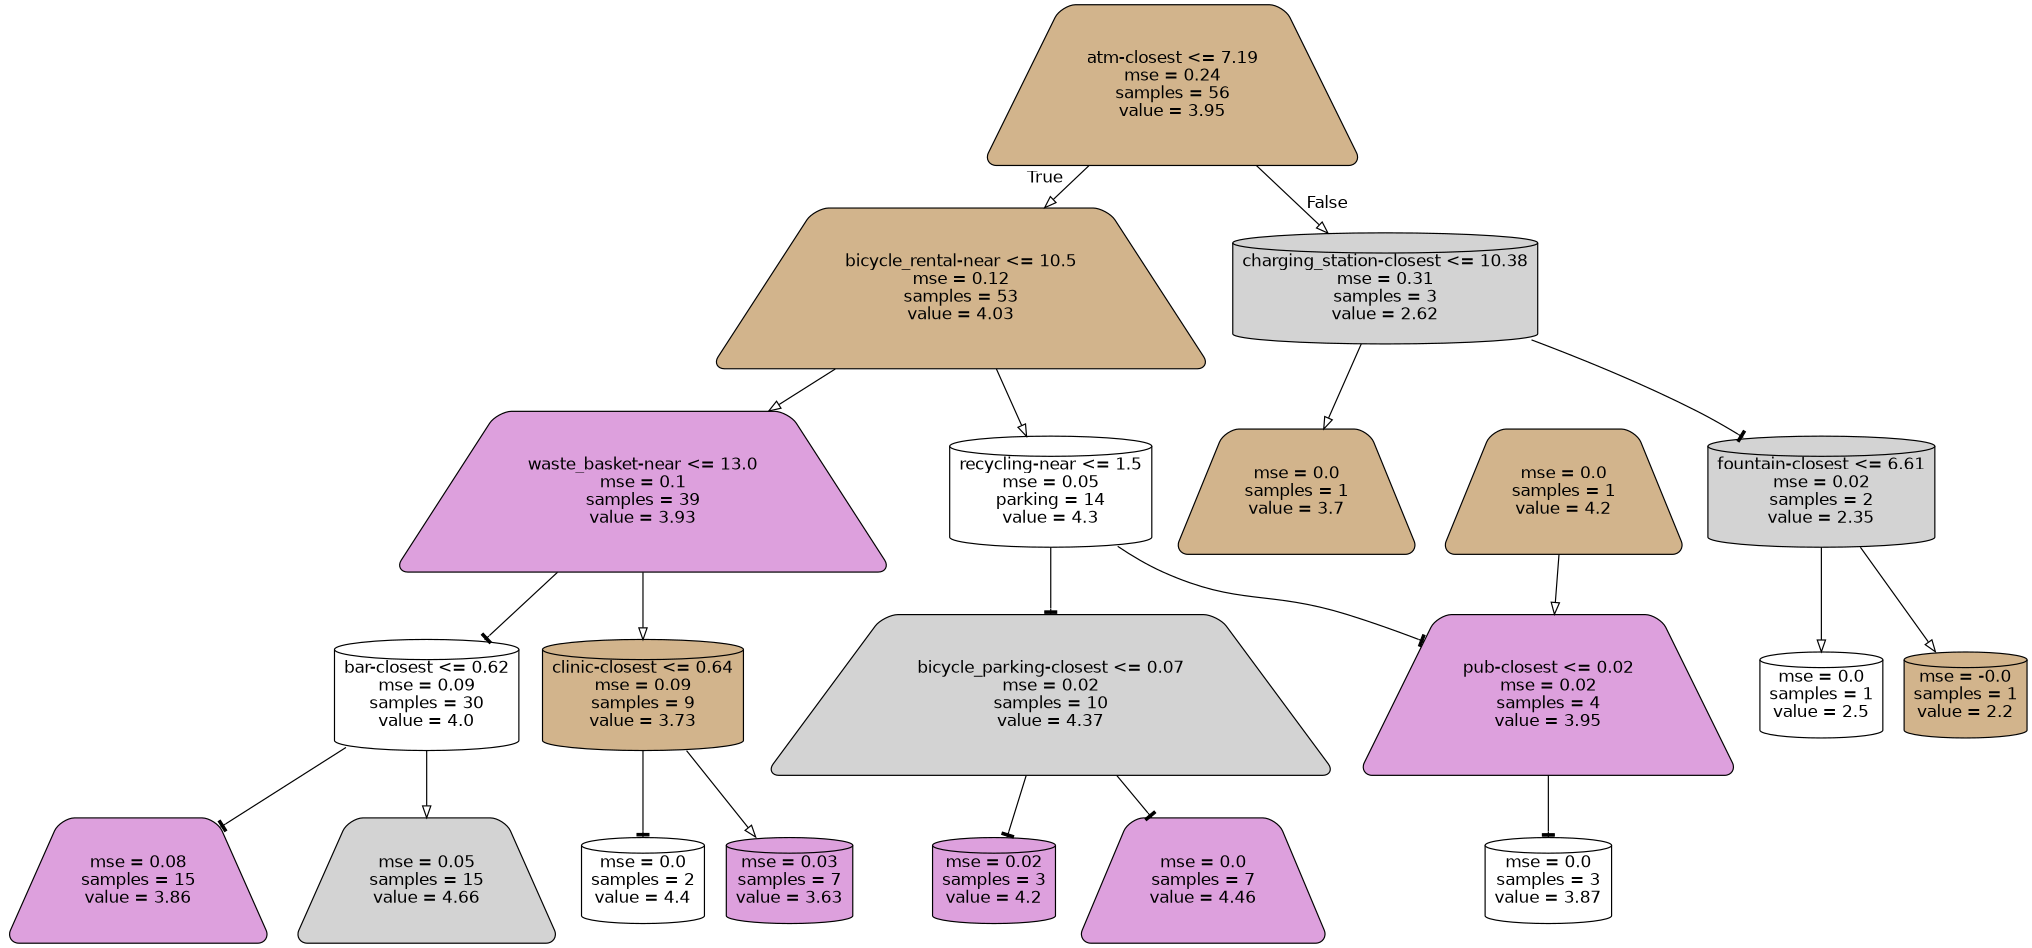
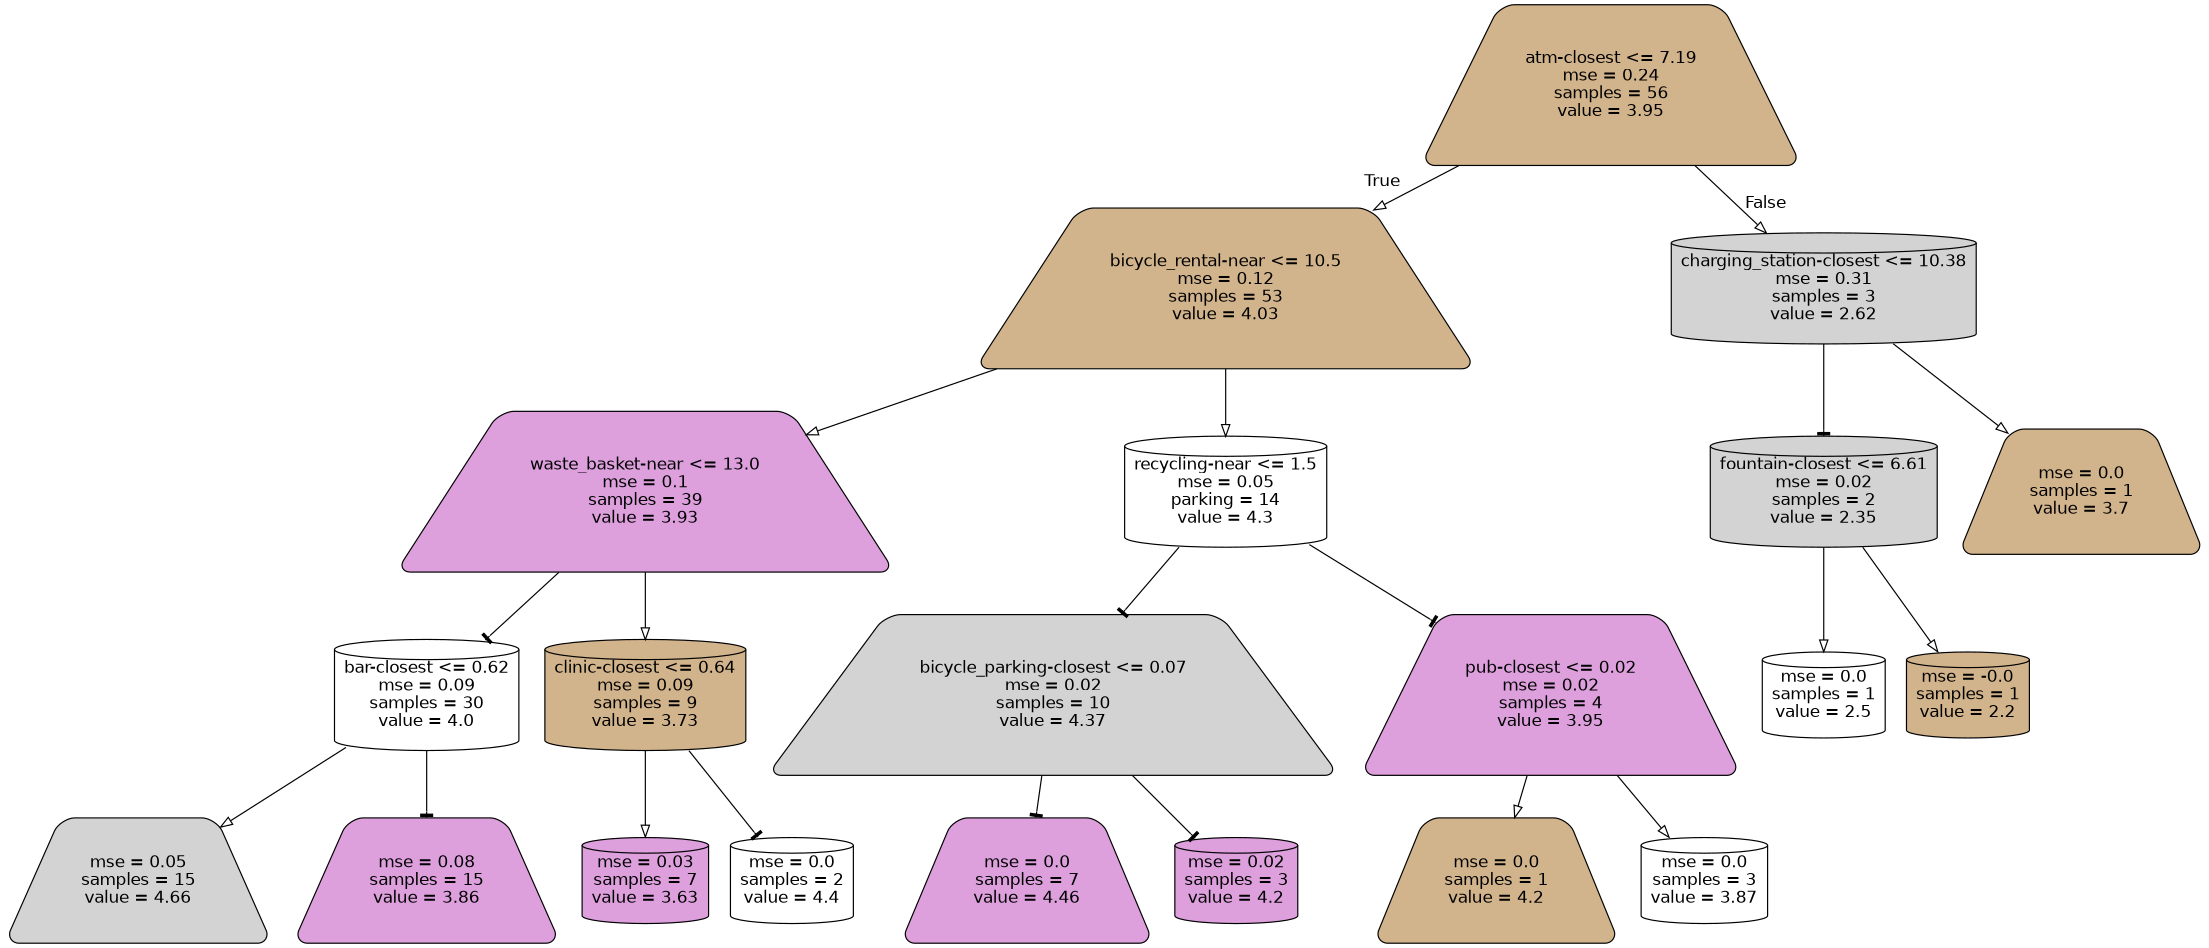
edge "mse = 0.0 samples = 1 value = 4.2" -> "pub-closest <= 0.02 mse = 0.02 samples = 4 value = 3.95": reversed
edge "pub-closest <= 0.02 mse = 0.02 samples = 4 value = 3.95" -> "mse = 0.0 samples = 3 value = 3.87": arrowhead tee -> onormal
